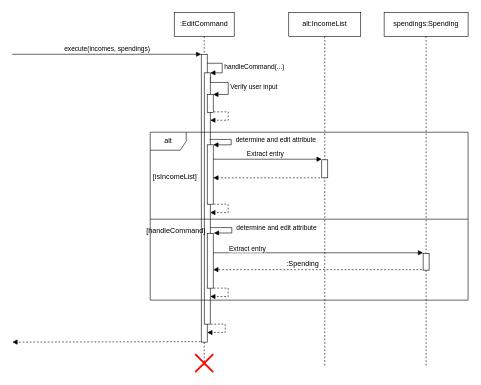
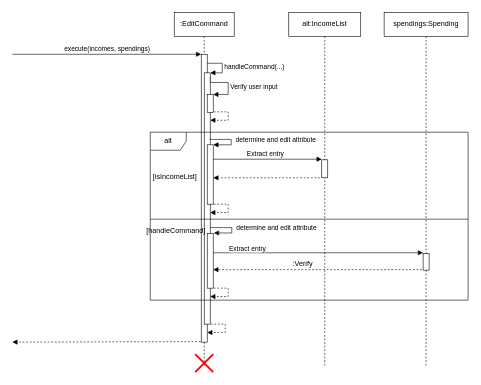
node ":Spending": label ":Spending" -> ":Verify"
